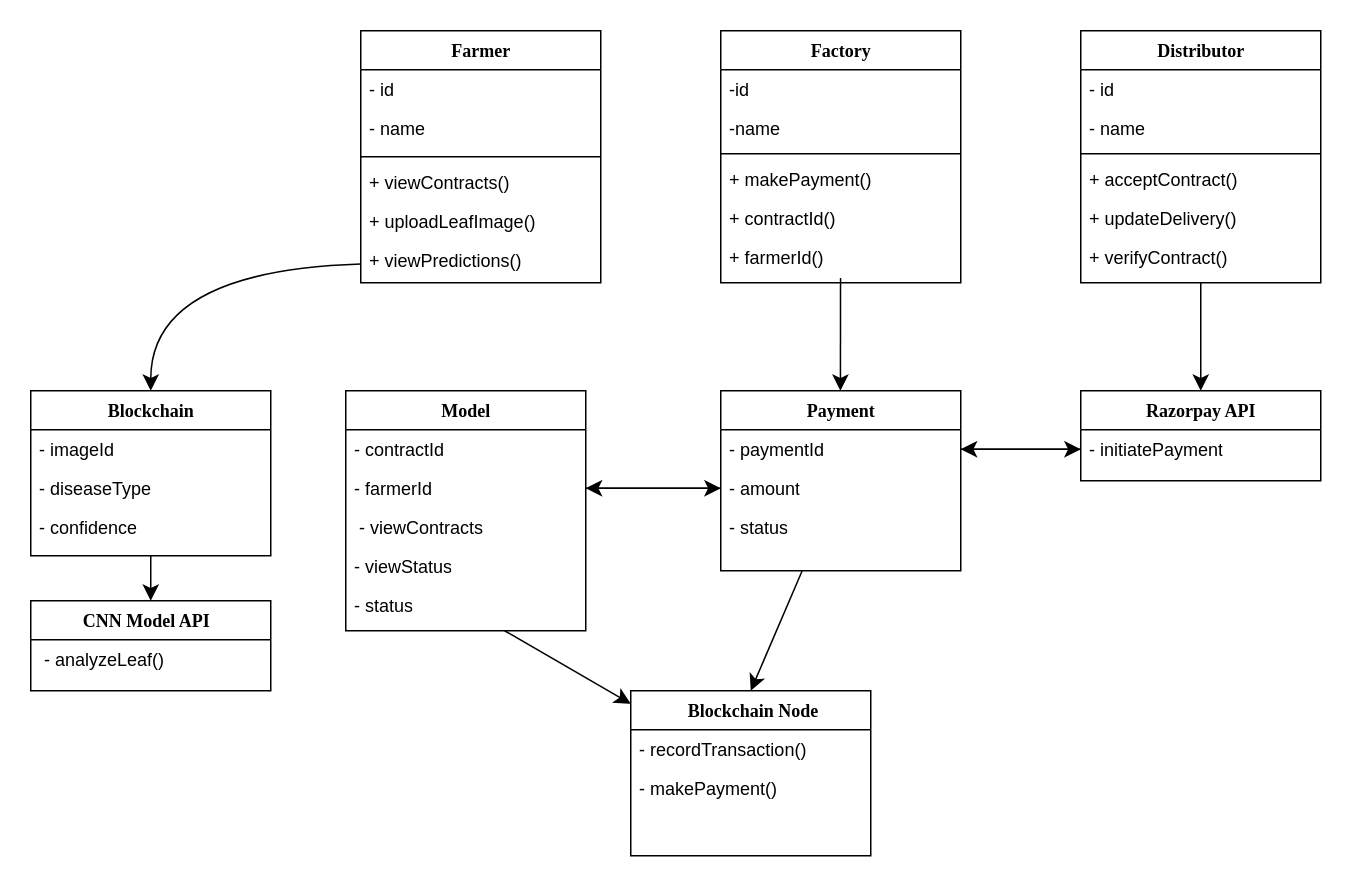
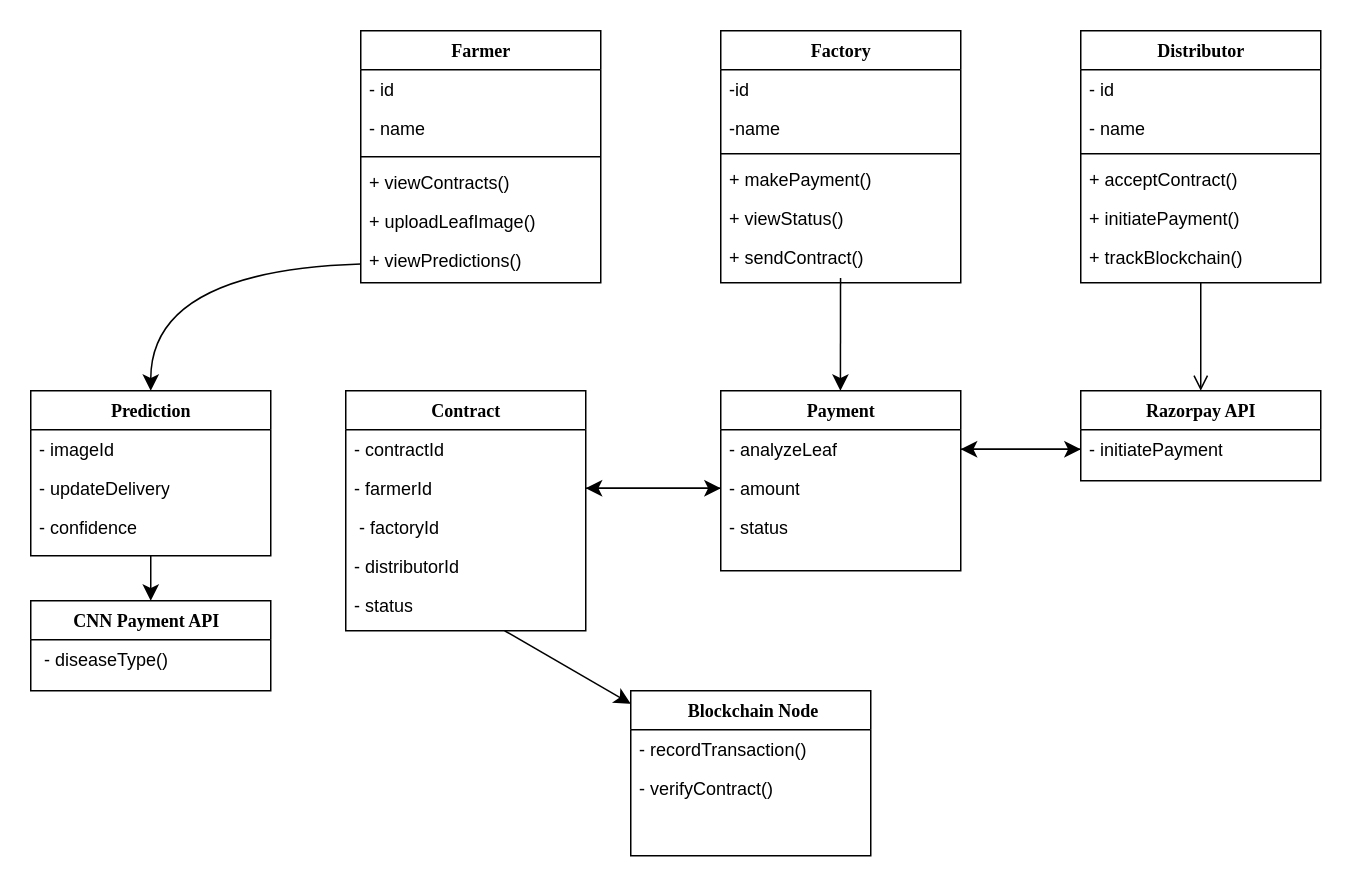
node "+ contractId()": label "+ contractId()" -> "+ viewStatus()"
node "+ updateDelivery()": label "+ updateDelivery()" -> "+ initiatePayment()"
node "+ farmerId()": label "+ farmerId()" -> "+ sendContract()"
node "+ verifyContract()": label "+ verifyContract()" -> "+ trackBlockchain()"
edge "Distributor" -> "Razorpay API": arrowhead classic -> open
node "Blockchain": label "Blockchain" -> "Prediction"
node "Model": label "Model" -> "Contract"
node "- paymentId": label "- paymentId" -> "- analyzeLeaf"
node "- diseaseType": label "- diseaseType" -> "- updateDelivery"
node "- viewContracts": label "- viewContracts" -> "- factoryId"
node "- viewStatus": label "- viewStatus" -> "- distributorId"
node "CNN Model API": label "CNN Model API" -> "CNN Payment API"
edge "Payment" -> "Blockchain Node": removed
node "- analyzeLeaf()": label "- analyzeLeaf()" -> "- diseaseType()"
node "- makePayment()": label "- makePayment()" -> "- verifyContract()"
